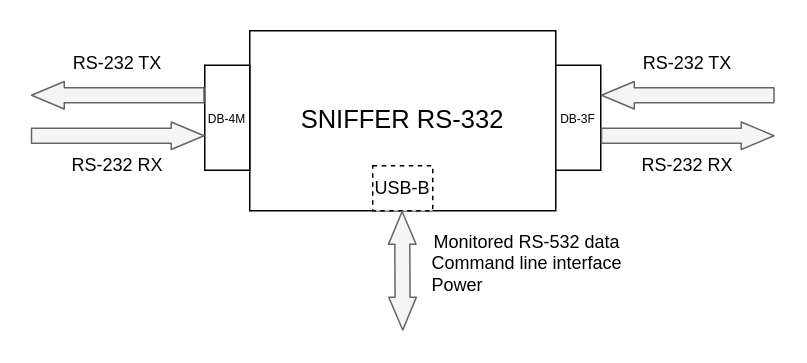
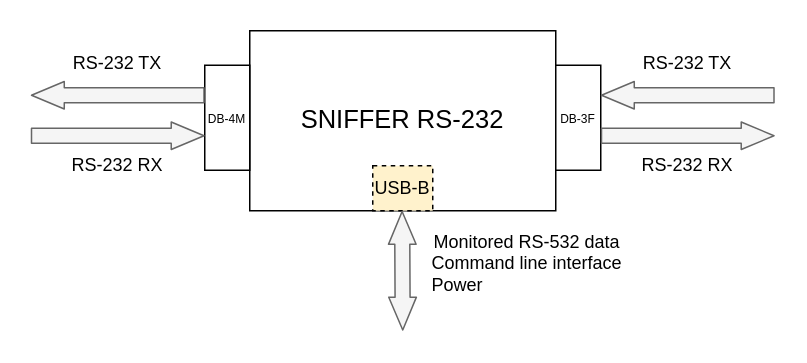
node "SNIFFER RS-332": label "SNIFFER RS-332" -> "SNIFFER RS-232"
node "USB-B": fillcolor #ffffff -> #fff2cc
